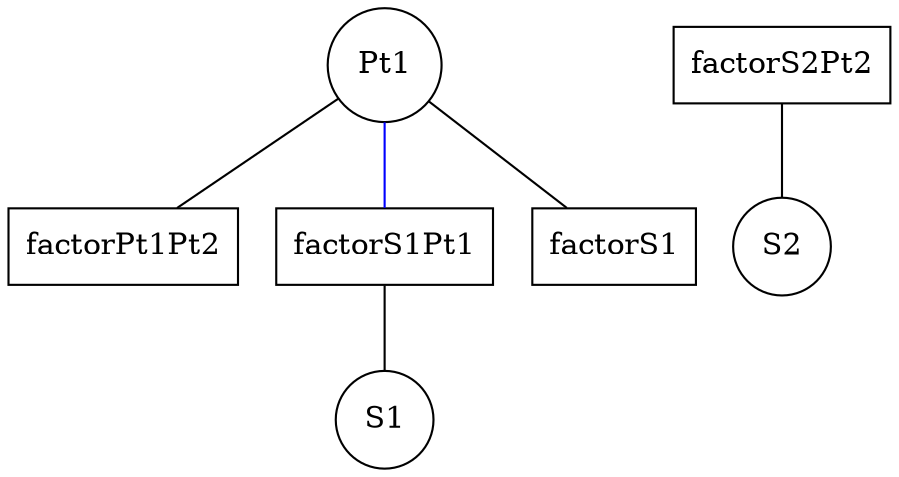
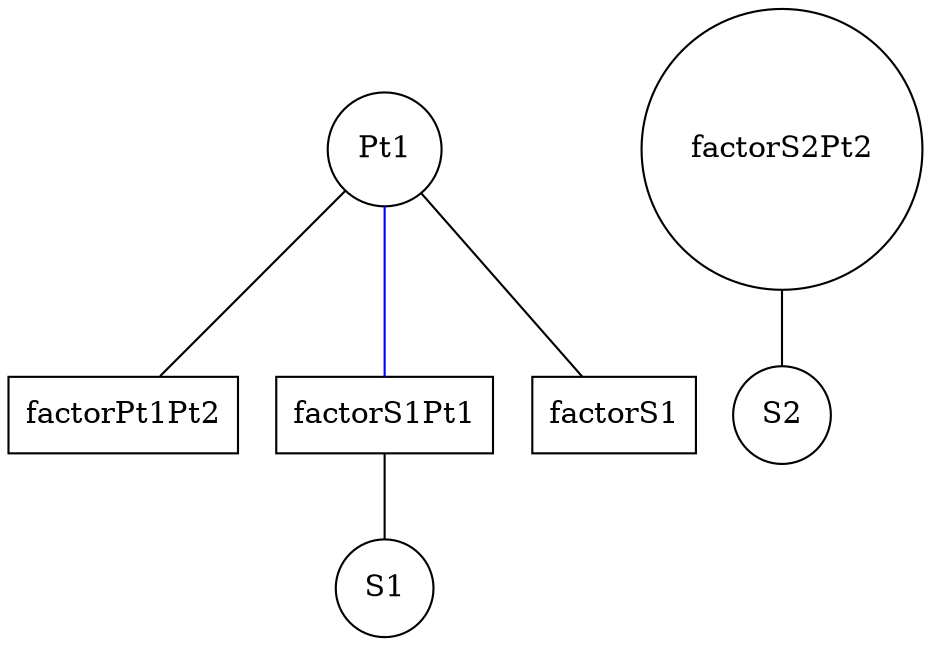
node "factorS2Pt2": shape box -> circle
